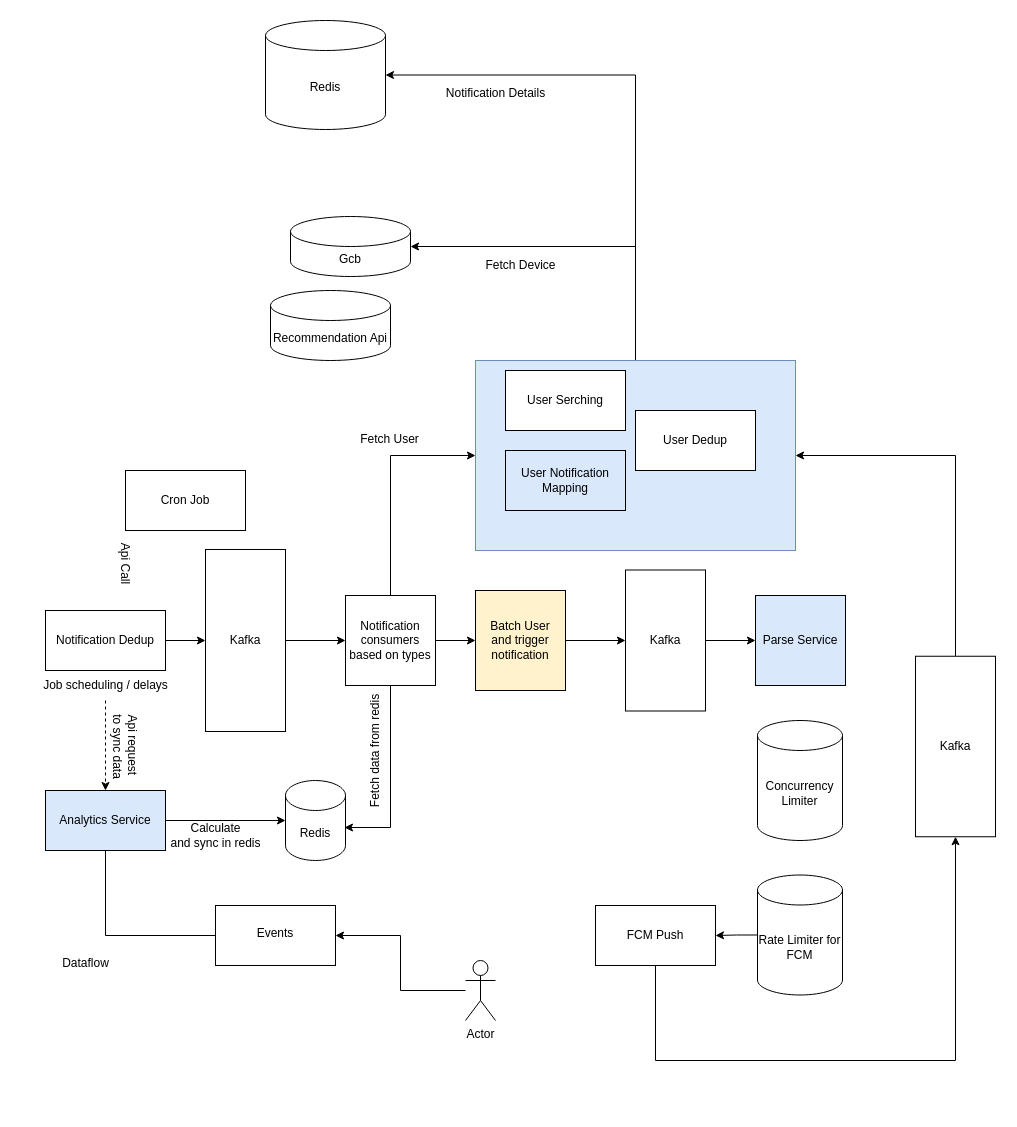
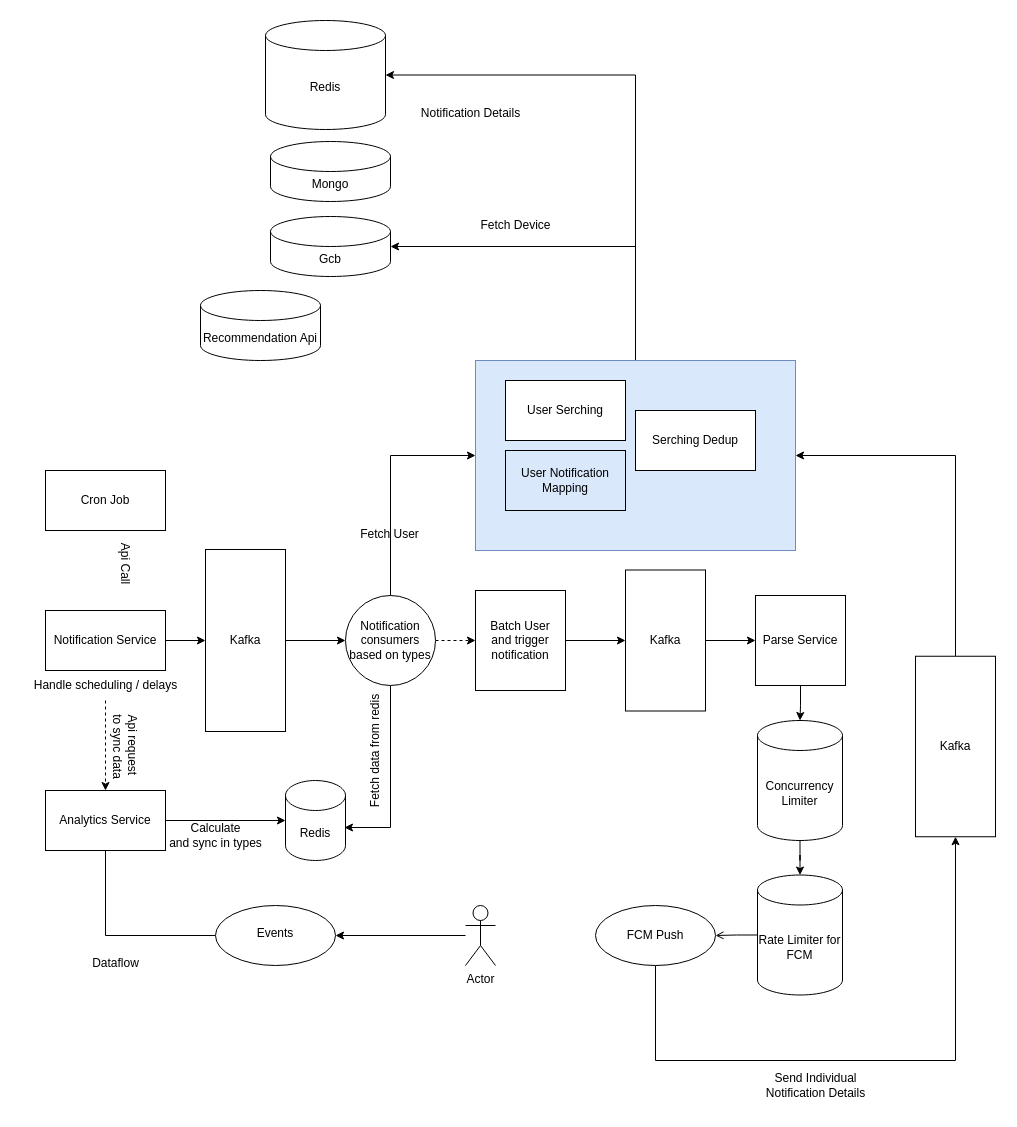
node "Notification Details": moved (496, 94) -> (471, 114)
node "Mongo": added
node "Gcb": moved (351, 247) -> (331, 247)
node "Fetch Device": moved (521, 266) -> (516, 226)
node "Recommendation Api": moved (331, 326) -> (261, 326)
node "User Serching": moved (566, 401) -> (566, 411)
node "Fetch User": moved (390, 440) -> (390, 535)
node "User Dedup": label "User Dedup" -> "Serching Dedup"
node "Cron Job": moved (186, 501) -> (106, 501)
node "Notification Dedup": label "Notification Dedup" -> "Notification Service"
node "Notification consumers based on types": shape rectangle -> ellipse
edge "Notification consumers based on types" -> "Batch User and trigger notification": style solid -> dashed
node "Batch User and trigger notification": fillcolor #fff2cc -> #ffffff
node "Parse Service": fillcolor #dae8fc -> #ffffff
node "Job scheduling / delays": label "Job scheduling / delays" -> "Handle scheduling / delays"
edge "Parse Service" -> "Concurrency Limiter": added
node "Analytics Service": fillcolor #dae8fc -> #ffffff
node "Calculate and sync in redis": label "Calculate and sync in redis" -> "Calculate and sync in types"
edge "Concurrency Limiter" -> "Rate Limiter for FCM": added
edge "Rate Limiter for FCM" -> "FCM Push": arrowhead classic -> open
node "Events": shape rectangle -> ellipse
node "FCM Push": shape rectangle -> ellipse
node "Dataflow": moved (86, 964) -> (116, 964)
node "Actor": moved (481, 991) -> (481, 936)
node "Send Individual Notification Details": added
